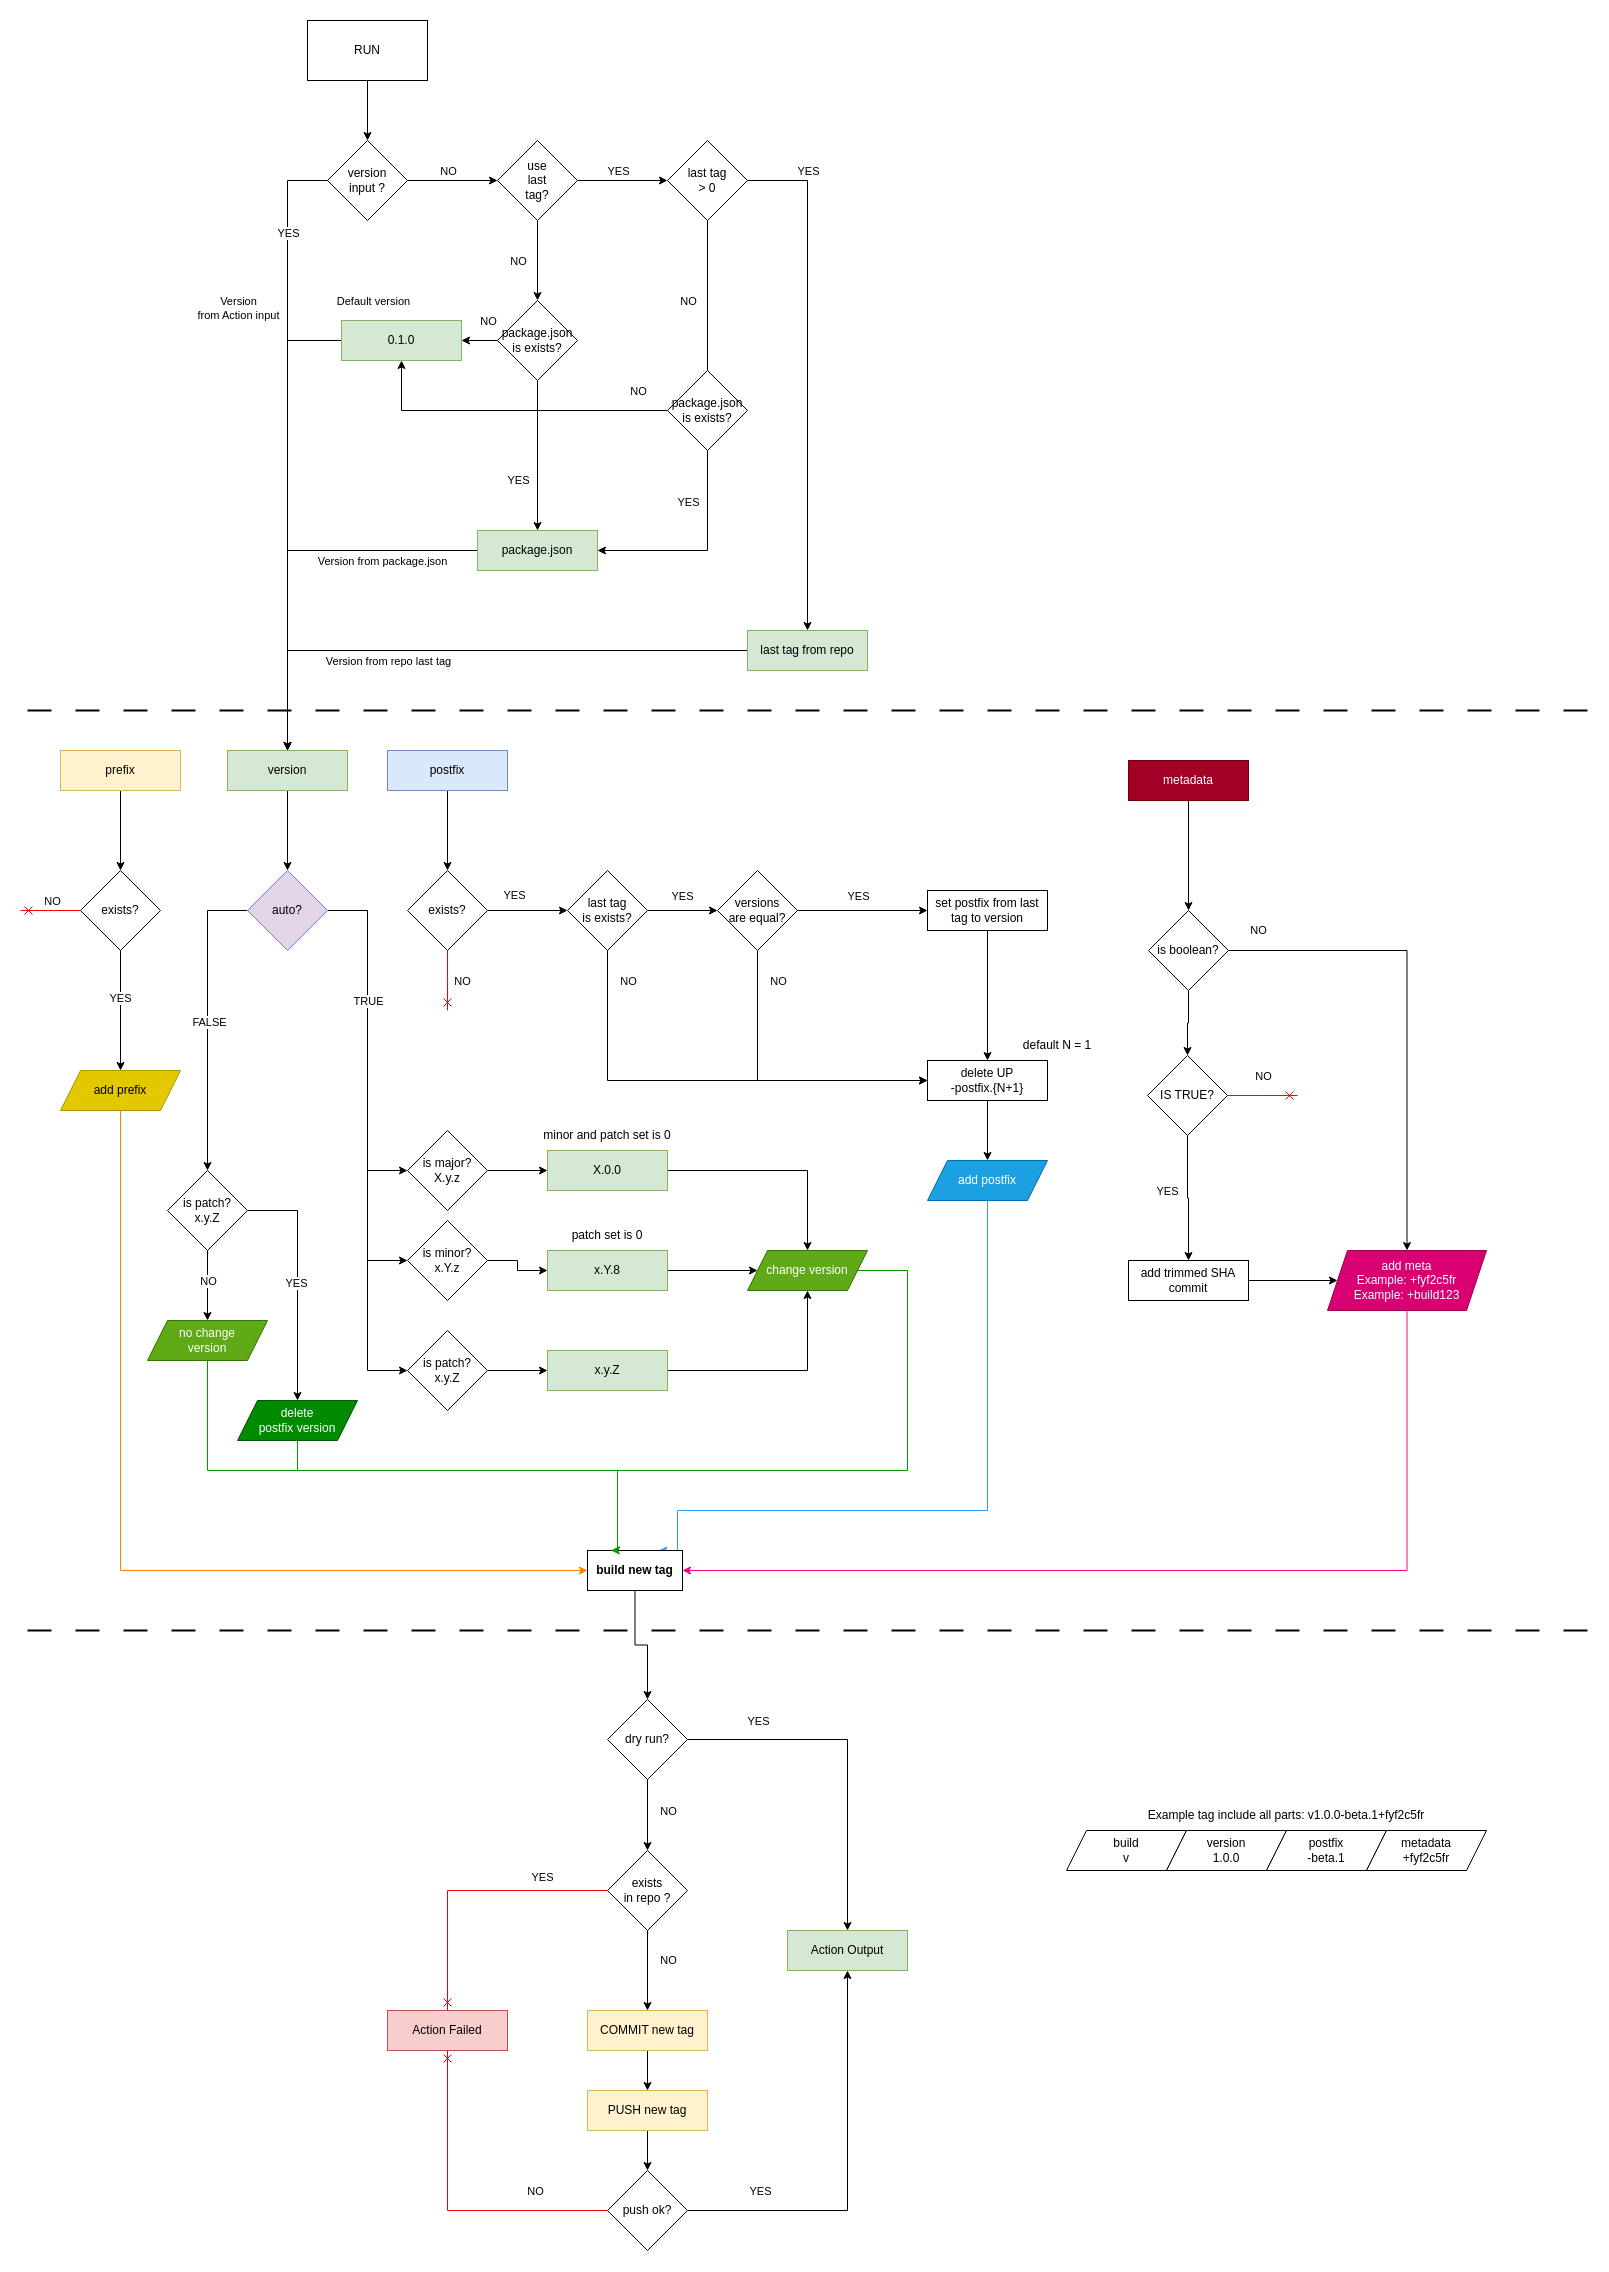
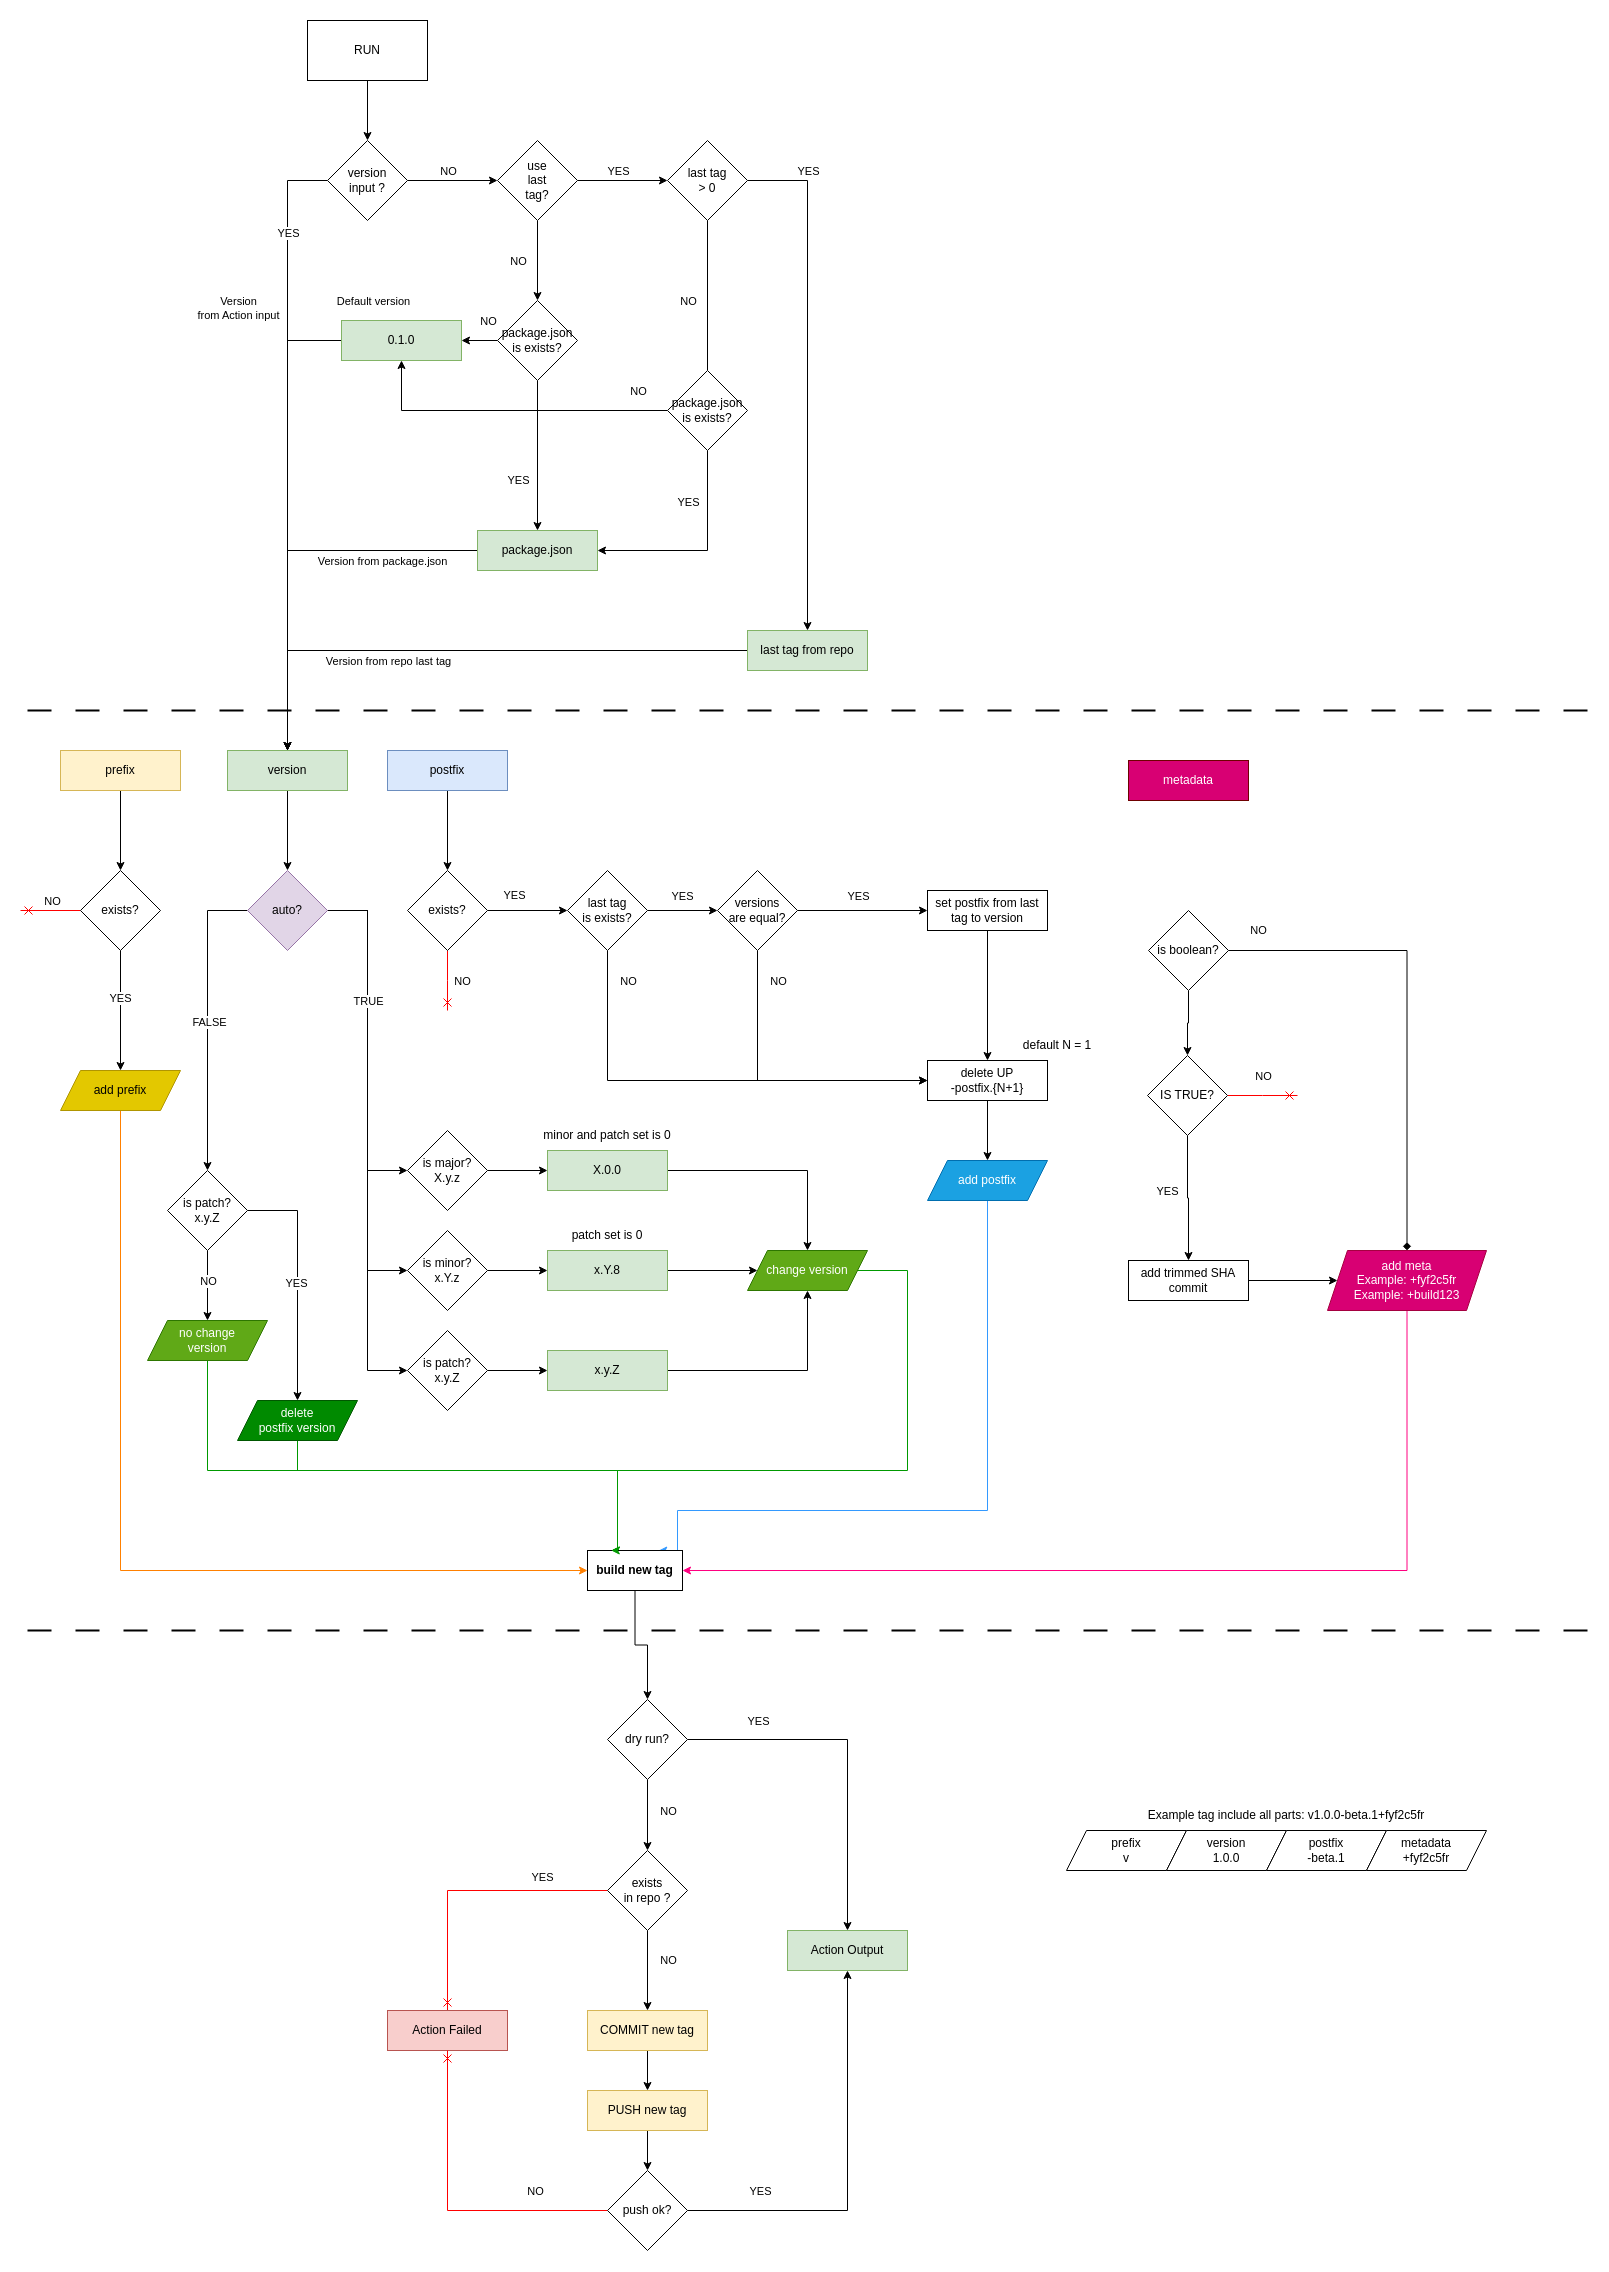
node "metadata": fillcolor #a20025 -> #d80073
edge "metadata" -> "is boolean?": removed
edge "is boolean?" -> "add meta Example: +fyf2c5fr Example: +build123": arrowhead classic -> diamond
node "is minor? x.Y.z": moved (448, 1261) -> (448, 1271)
node "build v": label "build v" -> "prefix v"
